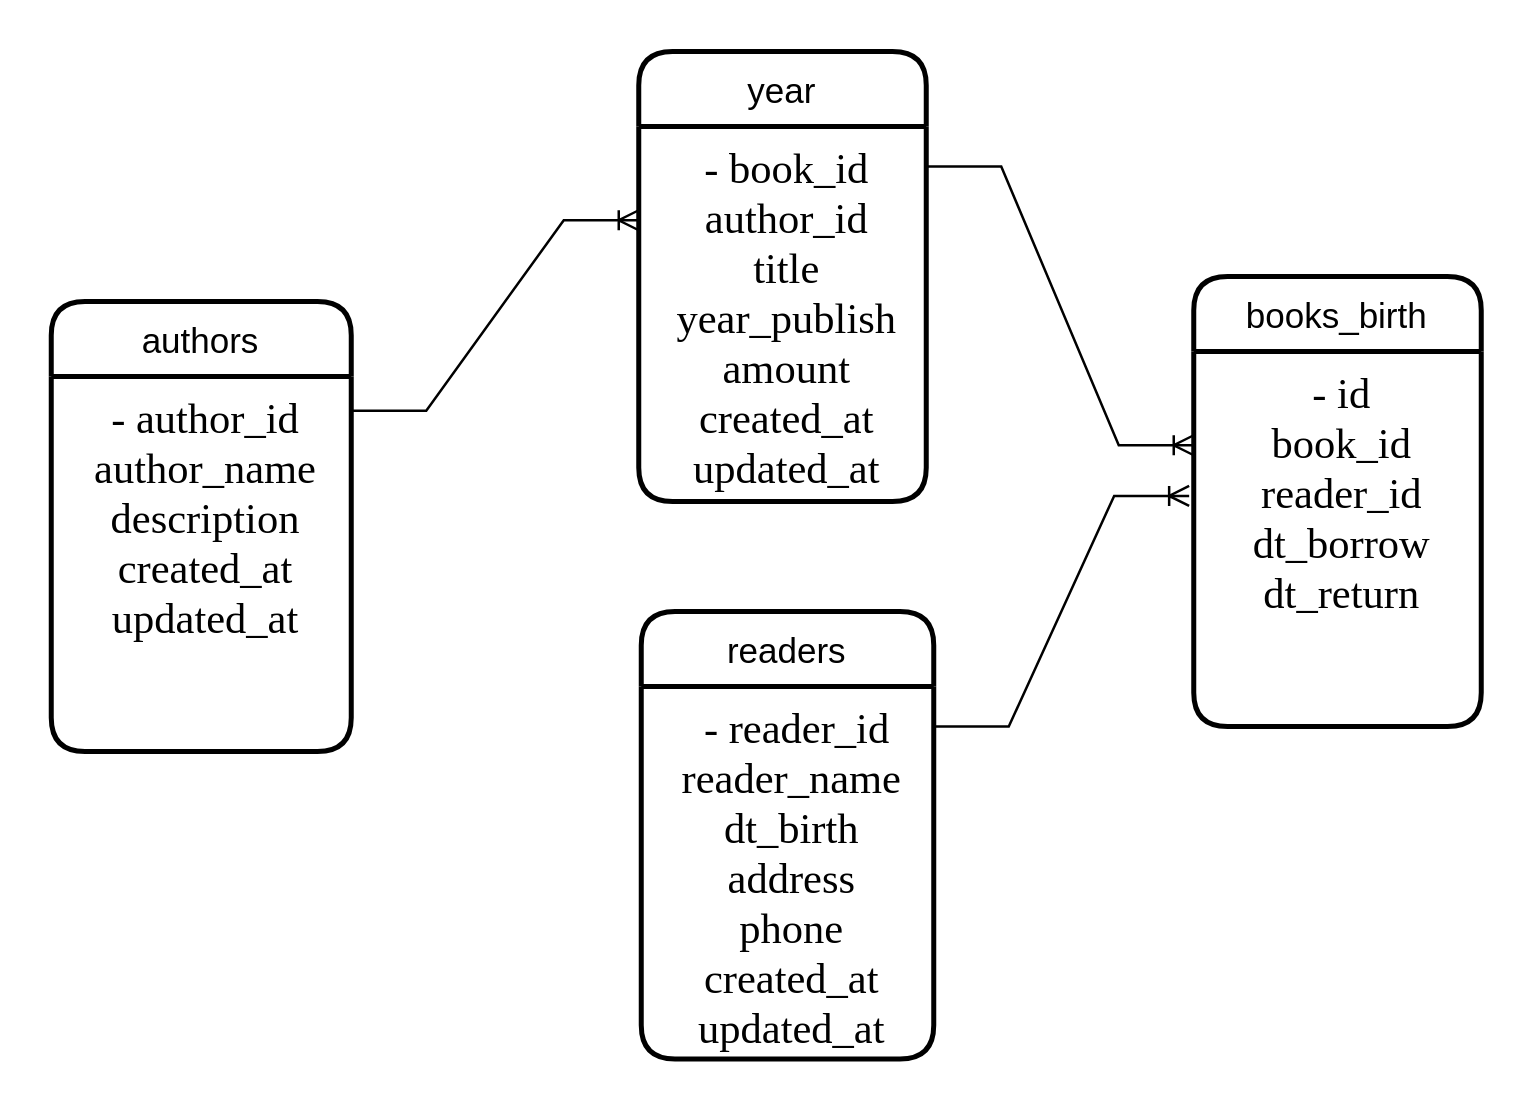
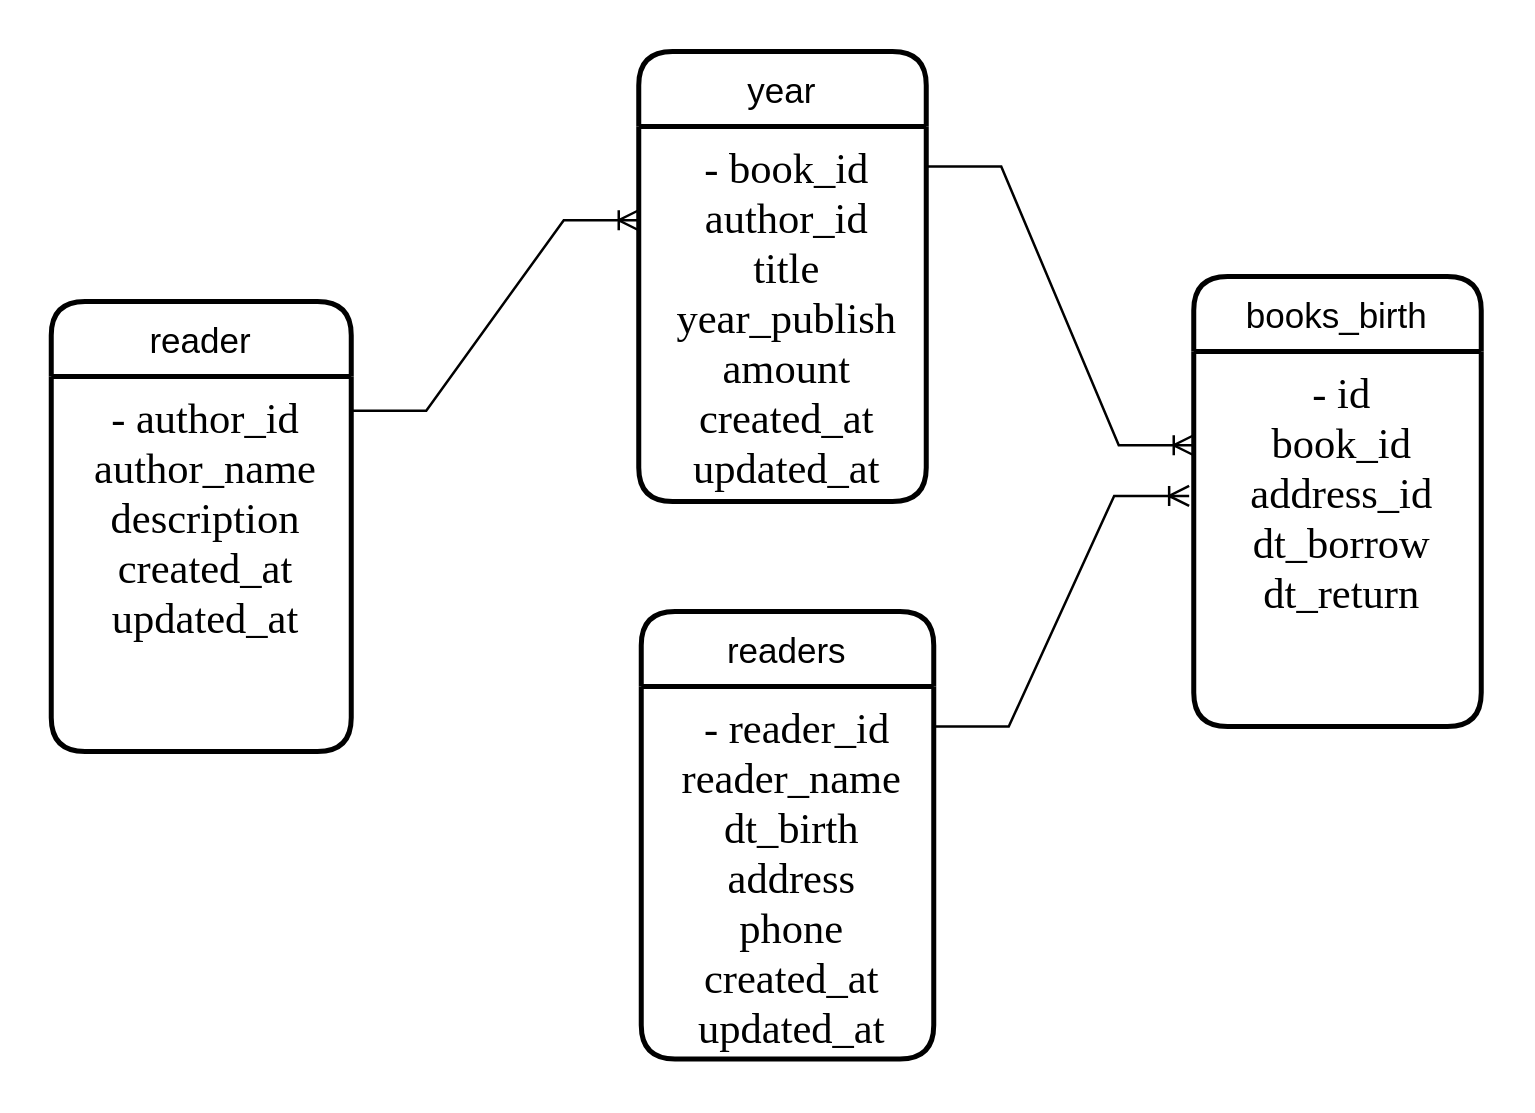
node "authors": label "authors" -> "reader"
node "- id book_id reader_id dt_borrow dt_return": label "- id book_id reader_id dt_borrow dt_return" -> "- id book_id address_id dt_borrow dt_return"
